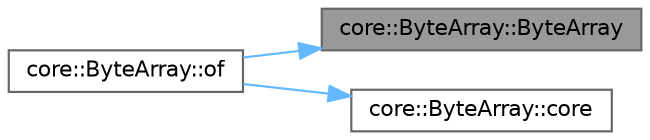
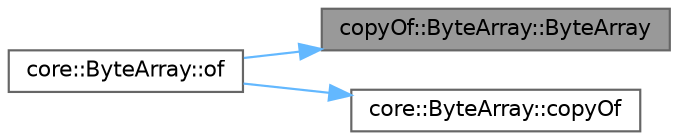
node "core::ByteArray::ByteArray": label "core::ByteArray::ByteArray" -> "copyOf::ByteArray::ByteArray"
node "core::ByteArray::core": label "core::ByteArray::core" -> "core::ByteArray::copyOf"
